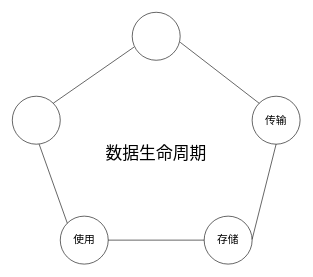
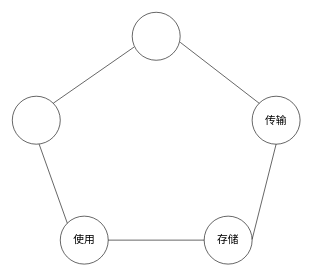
node "数据生命周期": removed
